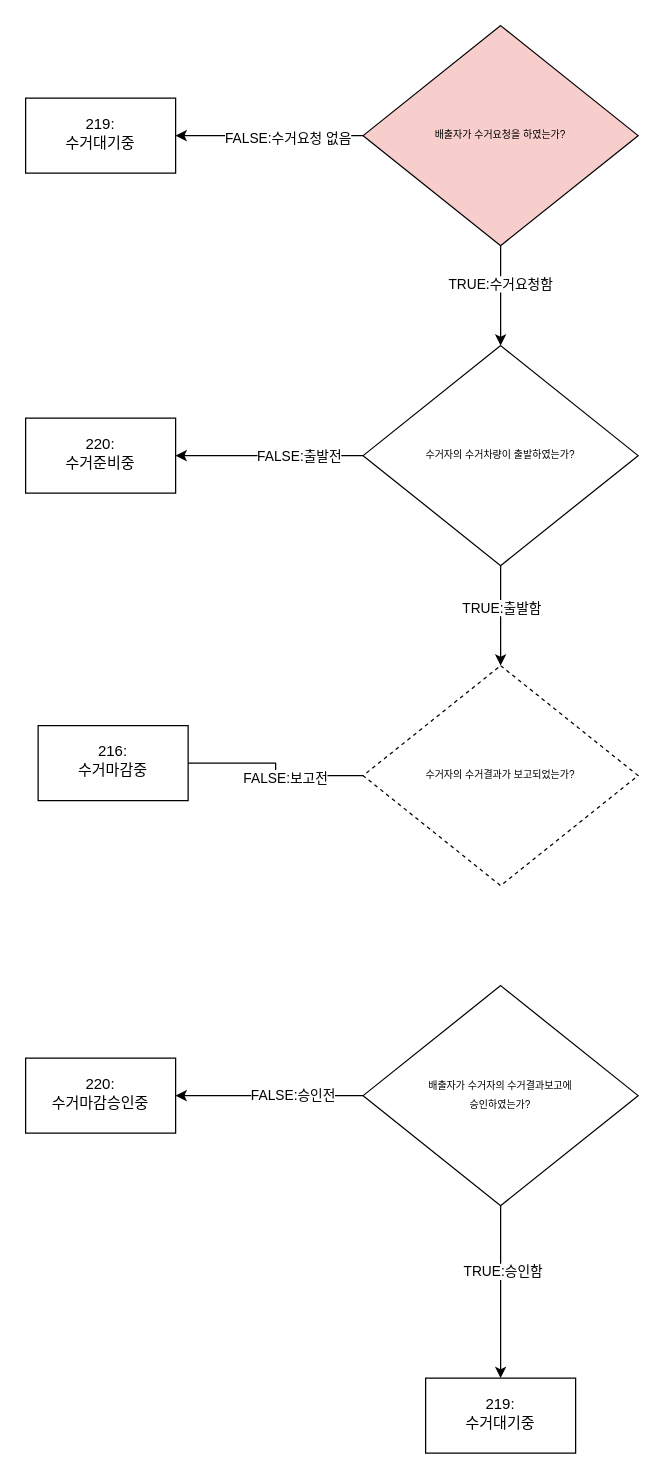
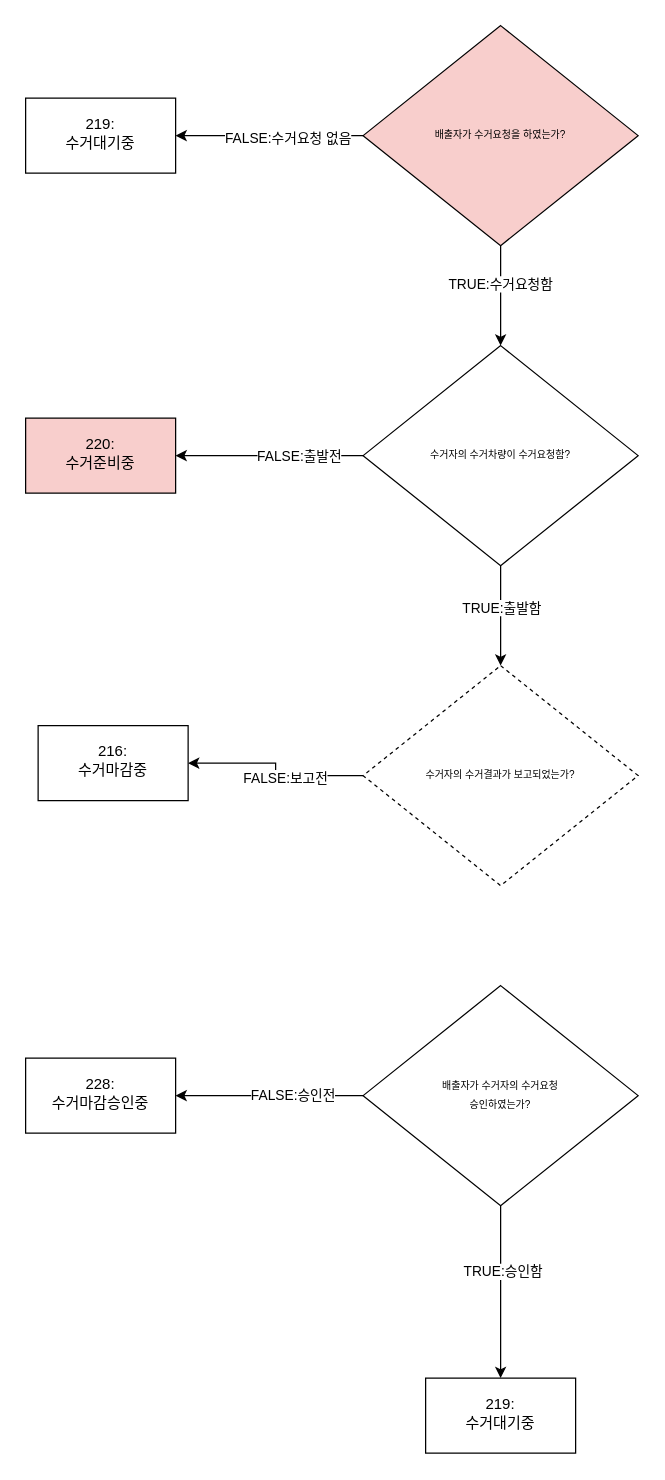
node "수거자의 수거차량이 출발하였는가?": label "수거자의 수거차량이 출발하였는가?" -> "수거자의 수거차량이 수거요청함?"
node "220: 수거준비중": fillcolor #ffffff -> #f8cecc
edge "216: 수거마감중" -- "수거자의 수거결과가 보고되었는가?": arrowhead none -> classic
node "220: 수거마감승인중": label "220: 수거마감승인중" -> "228: 수거마감승인중"
node "배출자가 수거자의 수거결과보고에 승인하였는가?": label "배출자가 수거자의 수거결과보고에 승인하였는가?" -> "배출자가 수거자의 수거요청 승인하였는가?"
